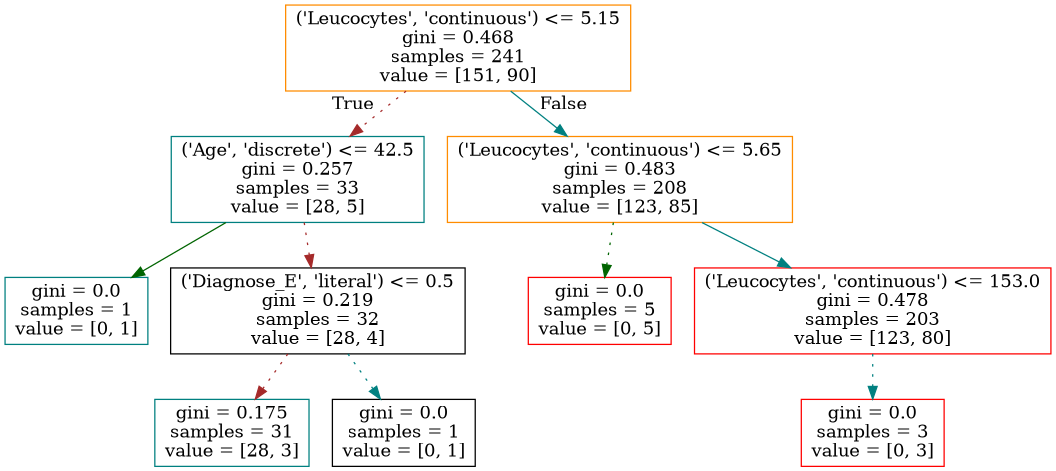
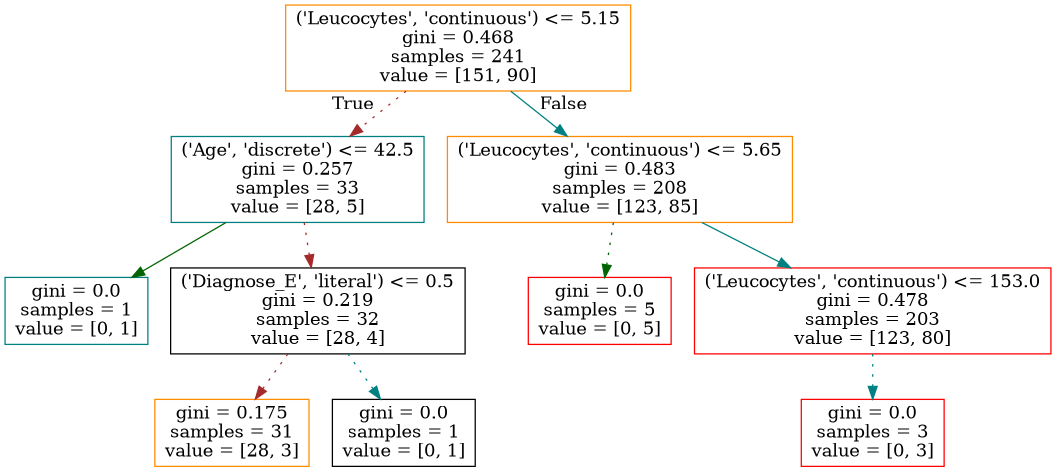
node "gini = 0.175 samples = 31 value = [28, 3]": color teal -> darkorange
